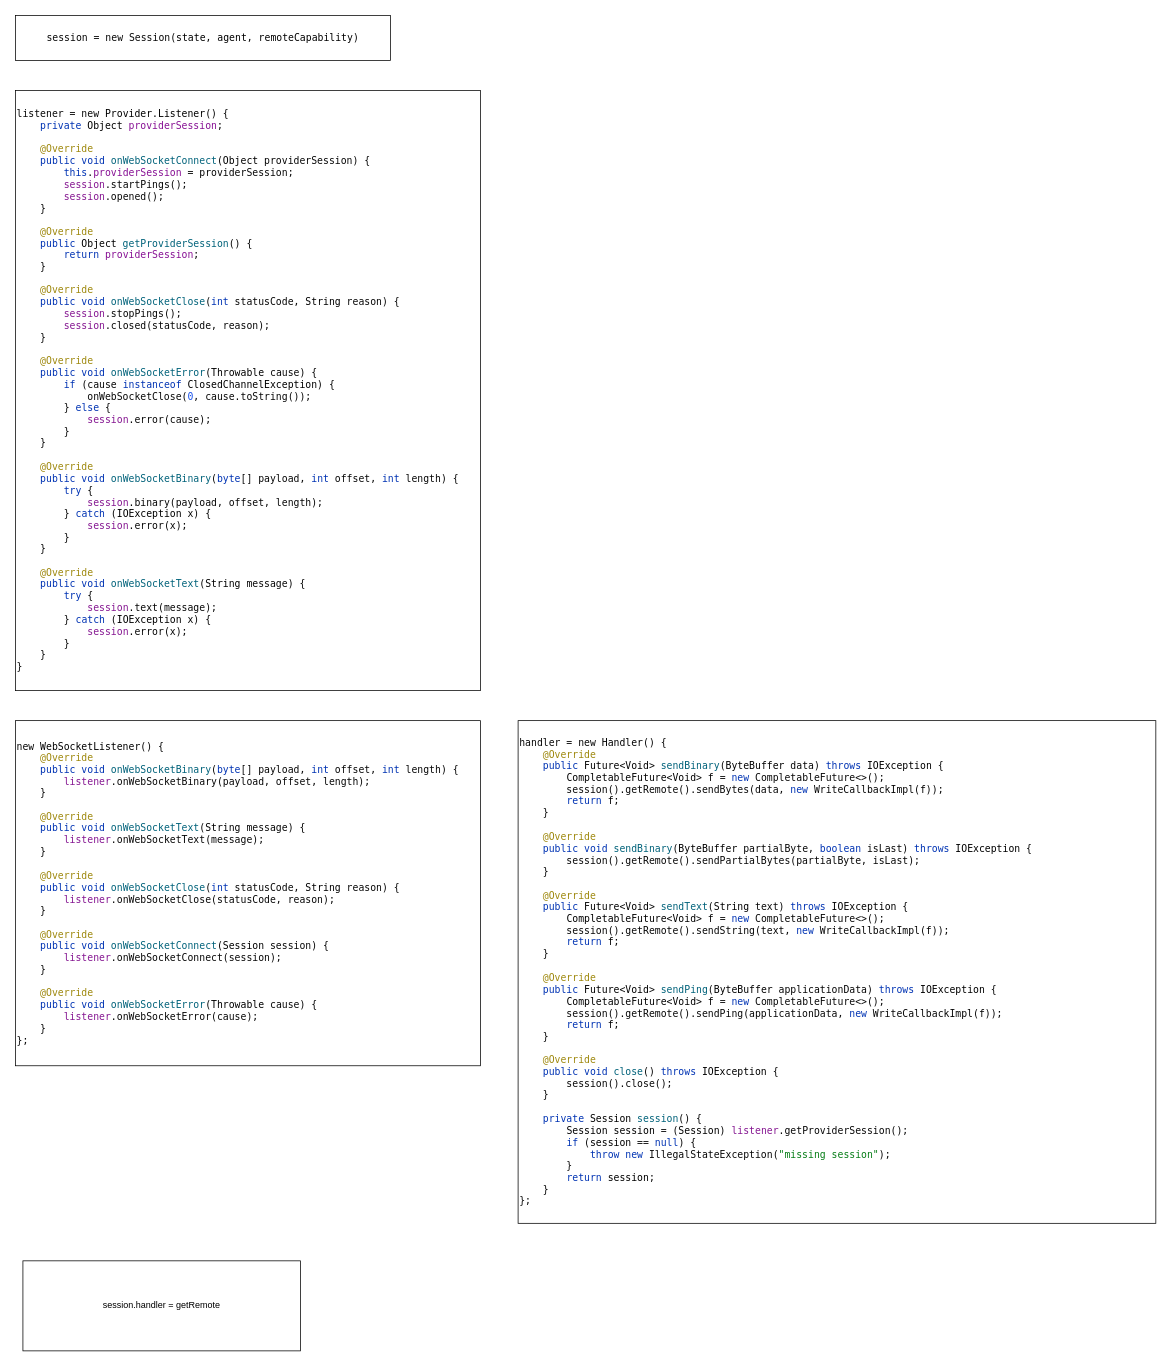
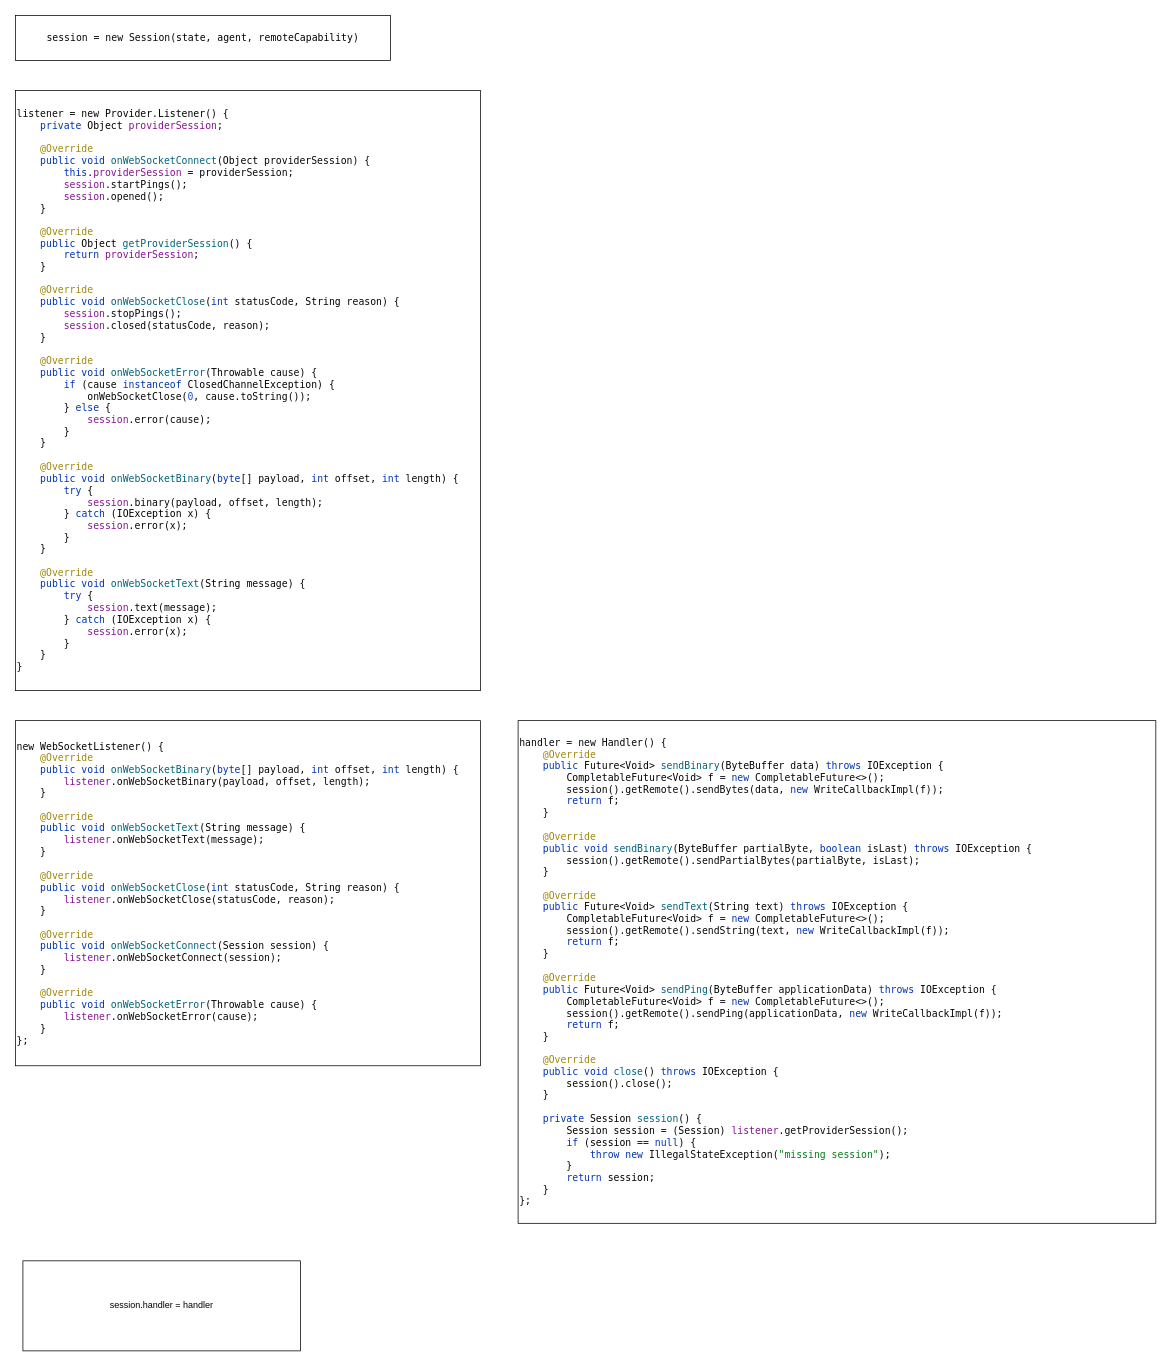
node "session.handler = getRemote": label "session.handler = getRemote" -> "session.handler = handler"
